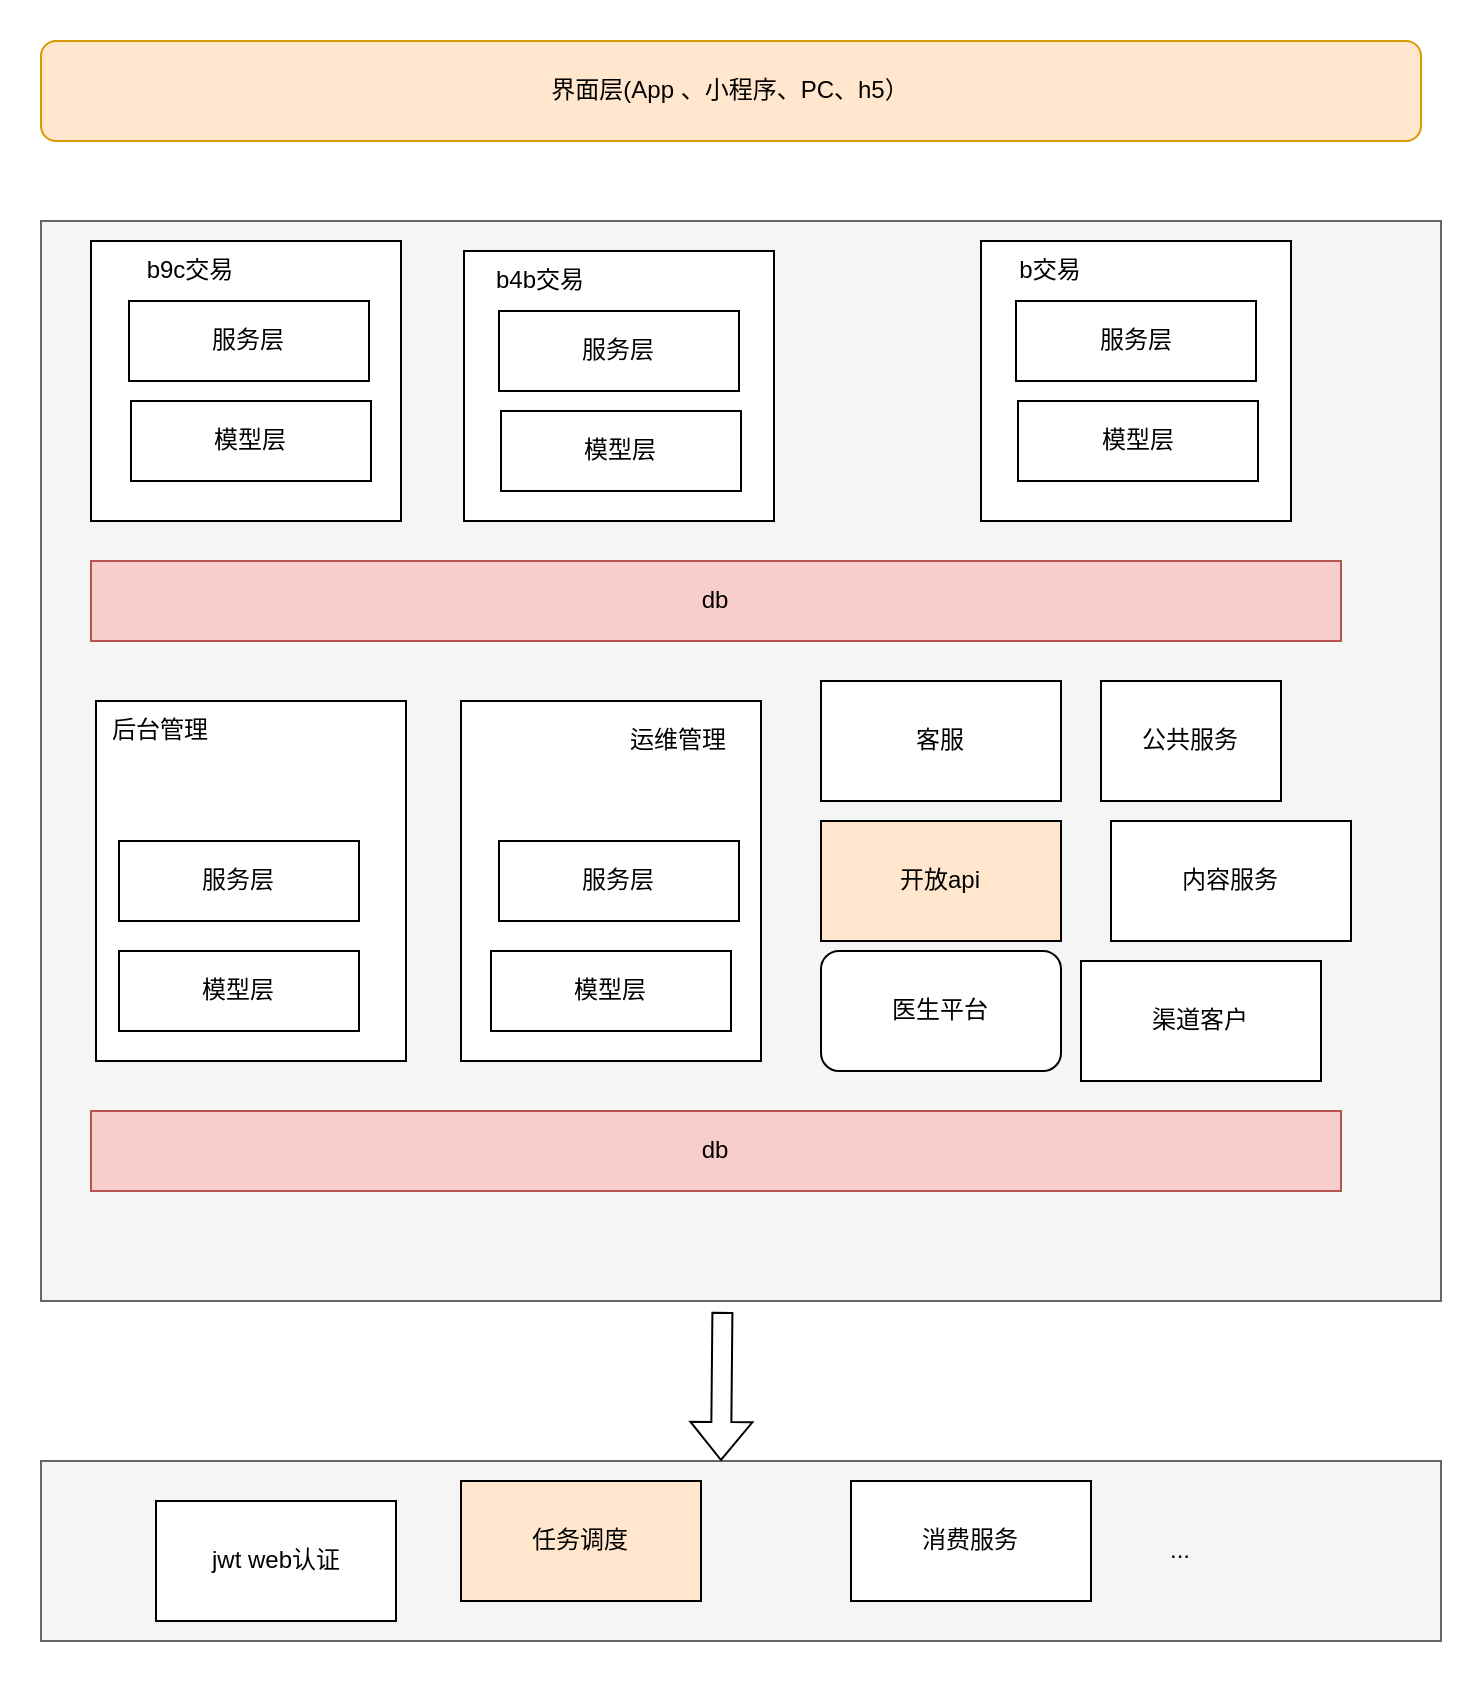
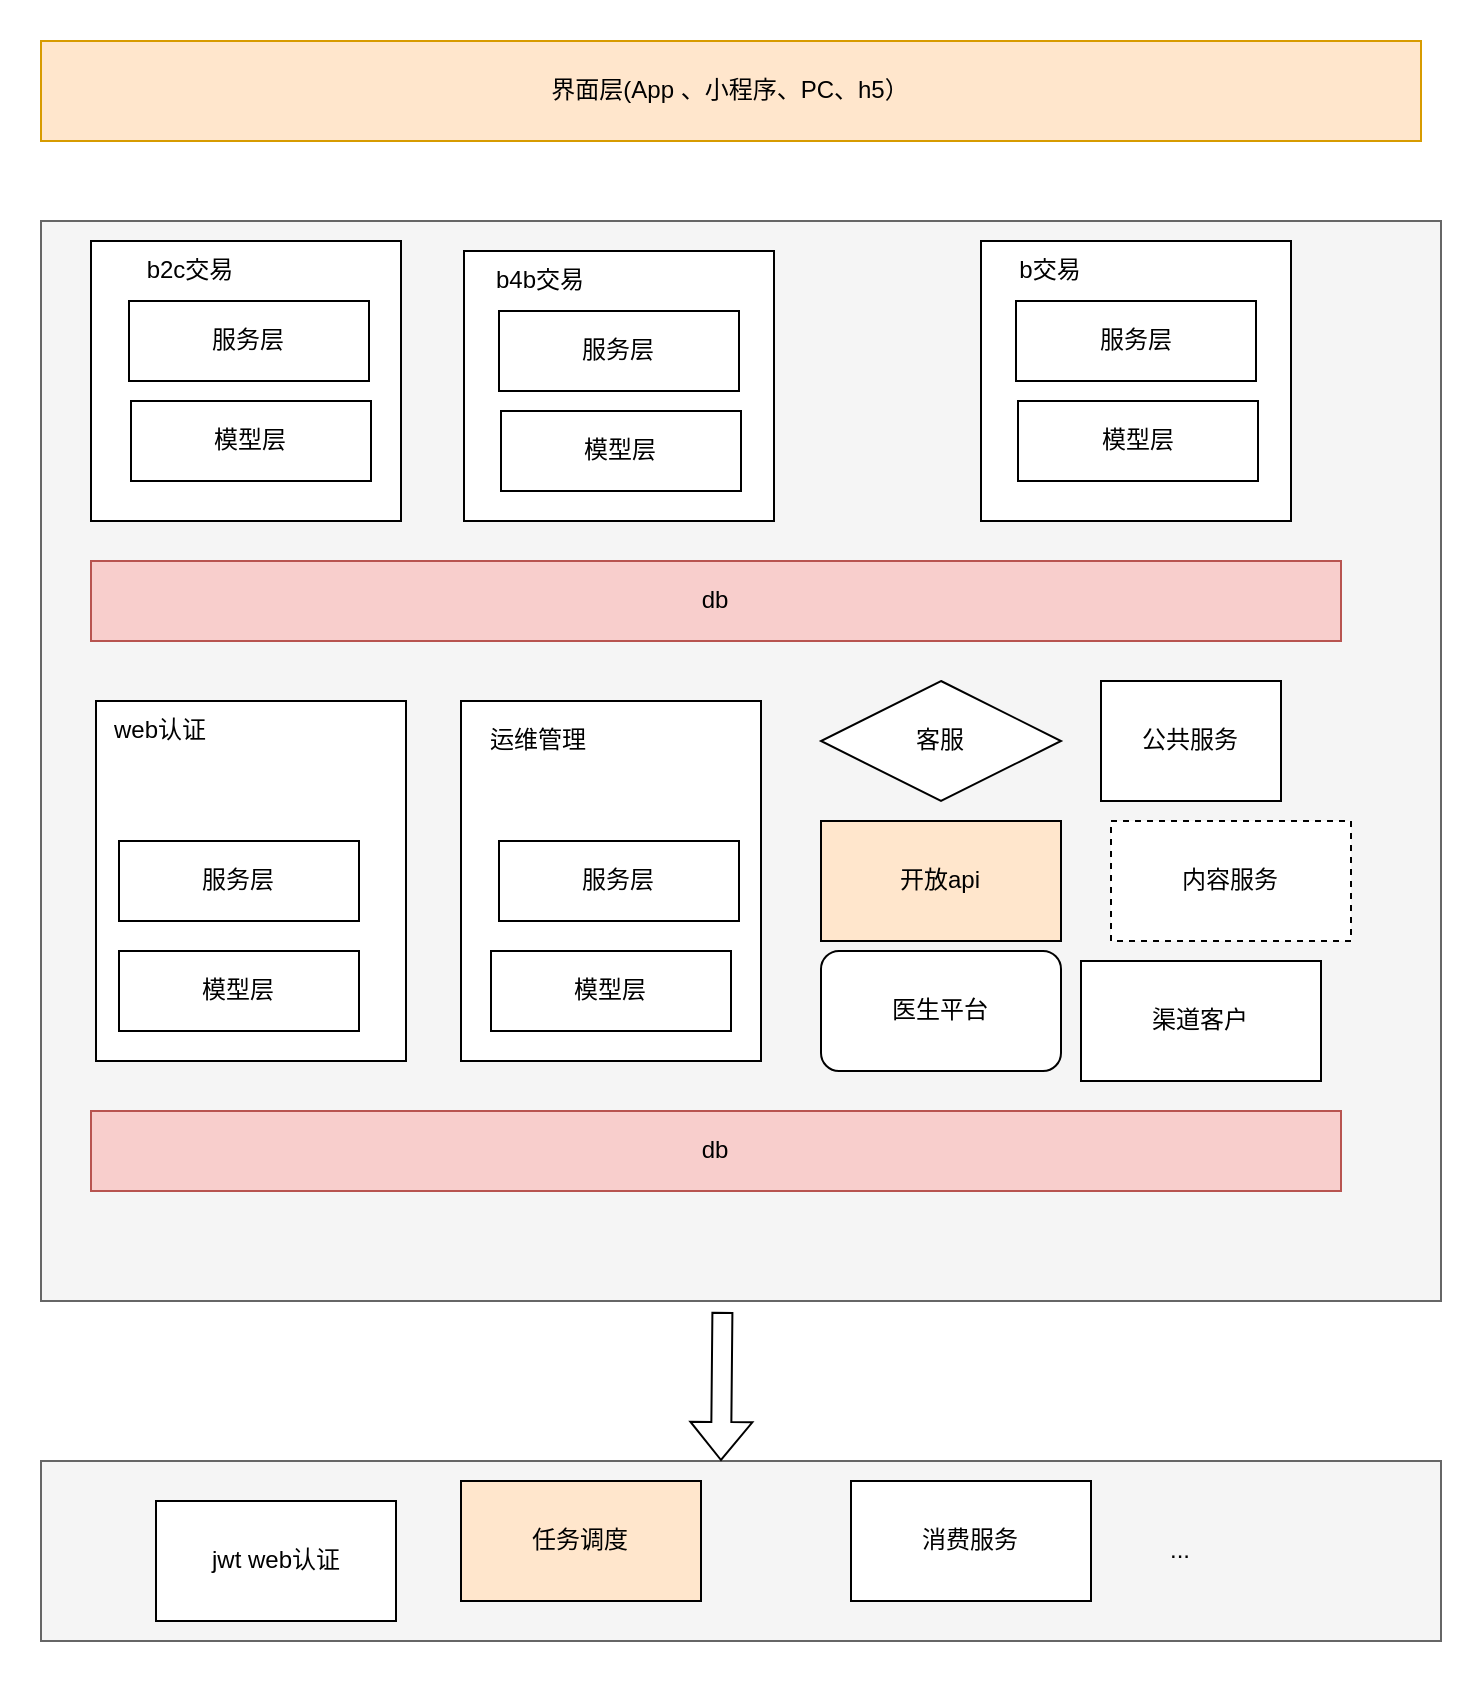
node "界面层(App 、小程序、PC、h5）": shape rounded rectangle -> rectangle
node "b9c交易": label "b9c交易" -> "b2c交易"
node "后台管理": label "后台管理" -> "web认证"
node "运维管理": moved (679, 741) -> (539, 741)
node "客服": shape rectangle -> diamond
node "内容服务": style solid -> dashed
